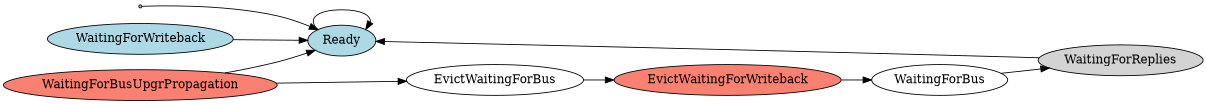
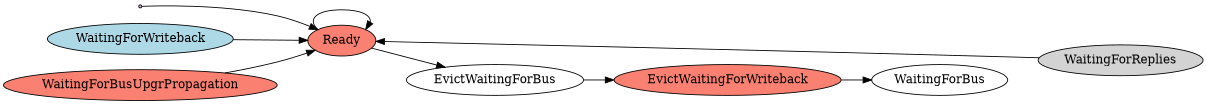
node "Ready": fillcolor lightblue -> salmon
edge "WaitingForBus" -> "WaitingForReplies": removed
edge "WaitingForBusUpgrPropagation" -> "EvictWaitingForBus": now "Ready" -> "EvictWaitingForBus"
